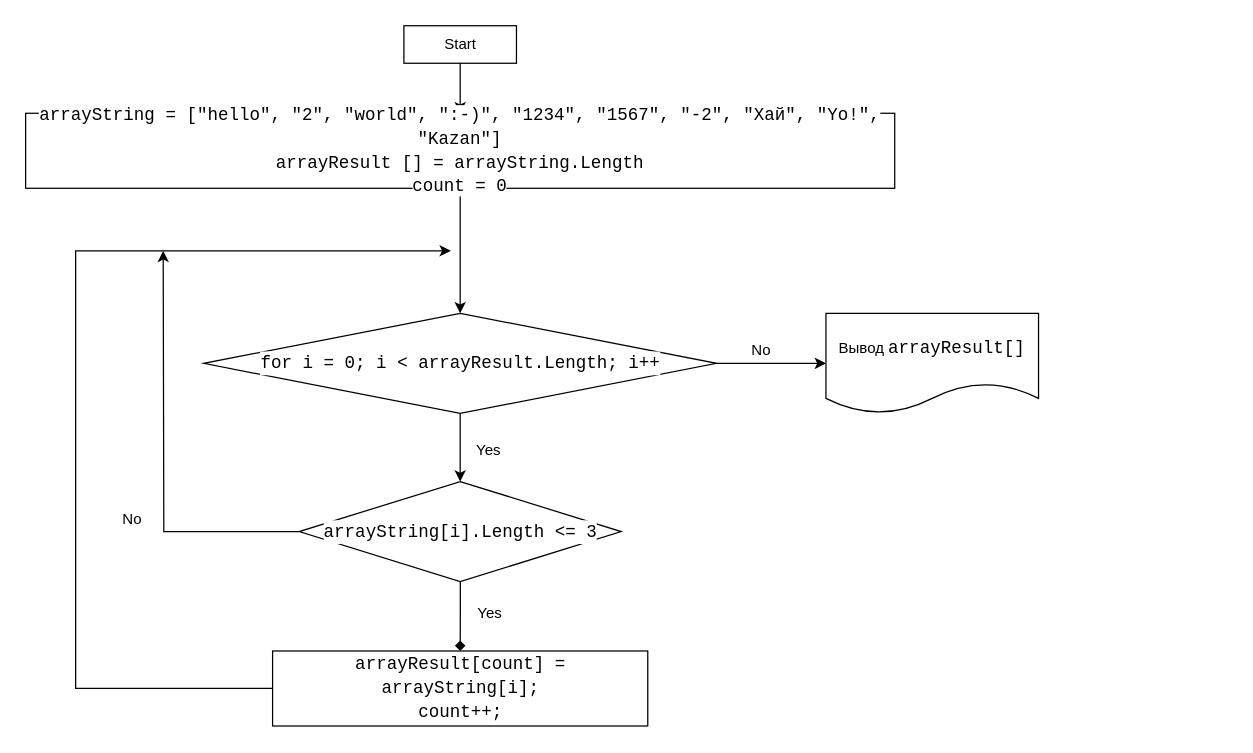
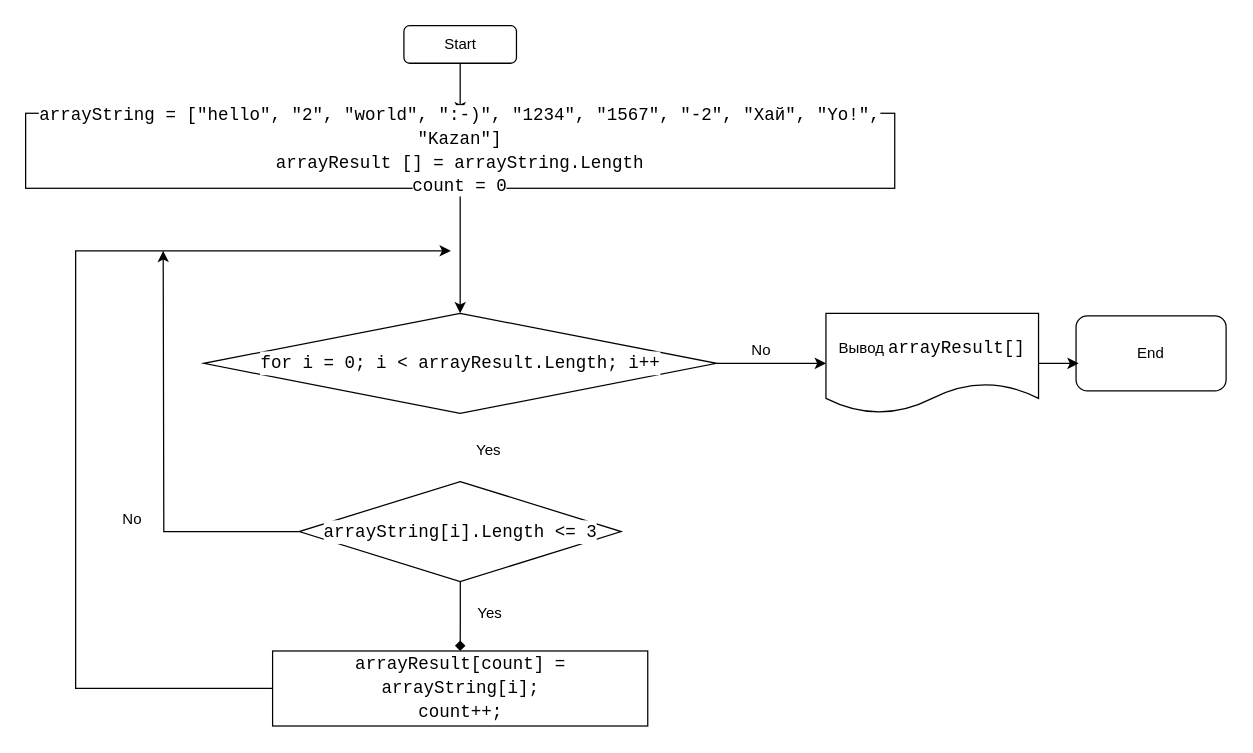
node "Start": shape rectangle -> rounded rectangle
node "End": added
edge "Вывод arrayResult[]" -> "End": added
edge "for i = 0; i < arrayResult.Length; i++" -> "arrayString[i].Length <= 3": removed
